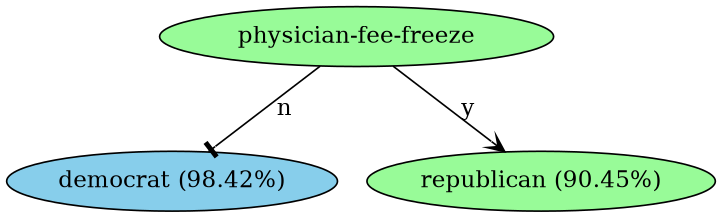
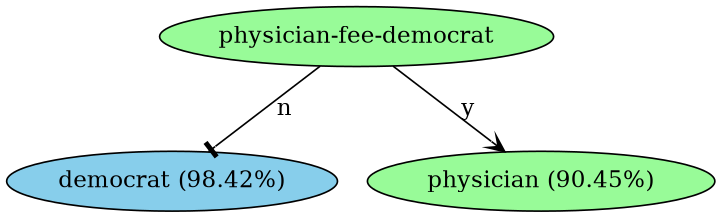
node "physician-fee-freeze": label "physician-fee-freeze" -> "physician-fee-democrat"
node "republican (90.45%)": label "republican (90.45%)" -> "physician (90.45%)"
